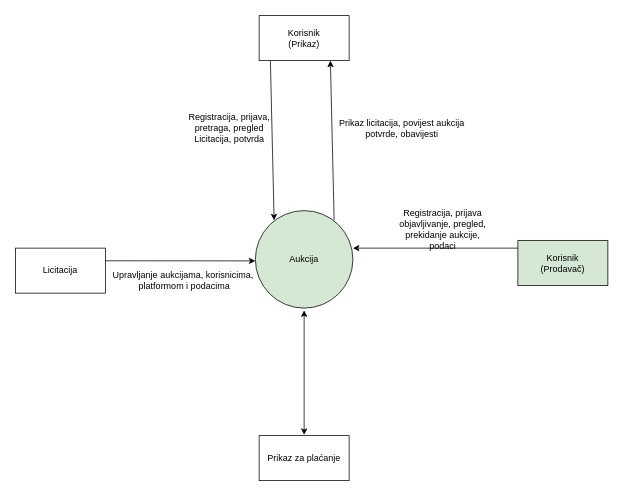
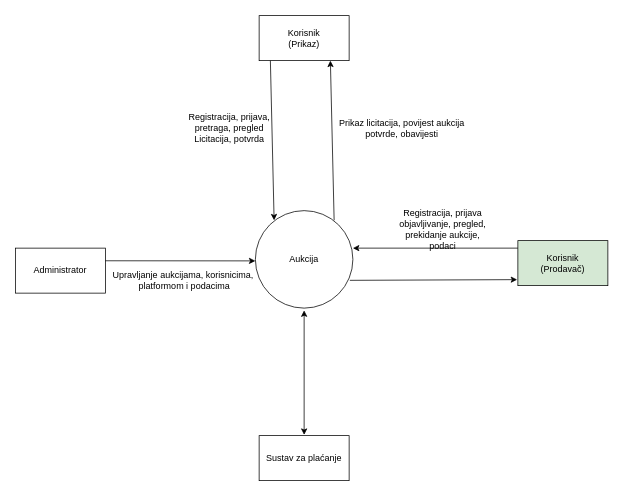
node "Aukcija": fillcolor #d5e8d4 -> #ffffff
node "Licitacija": label "Licitacija" -> "Administrator"
edge "Aukcija" -> "Korisnik (Prodavač)": added
node "Prikaz za plaćanje": label "Prikaz za plaćanje" -> "Sustav za plaćanje"
